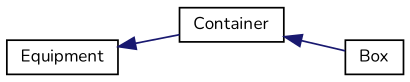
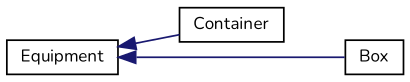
edge "Box" -> "Container": now "Box" -> "Equipment"
